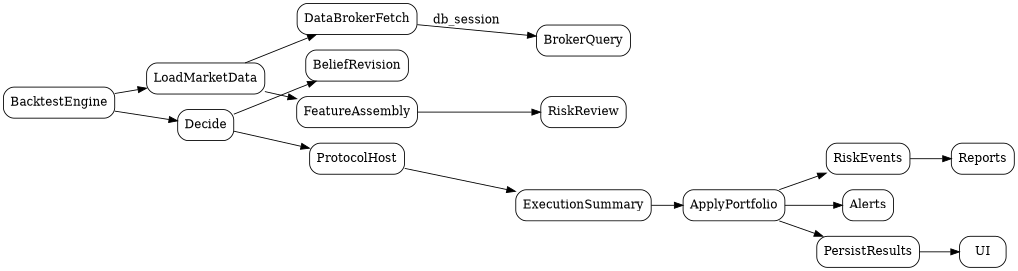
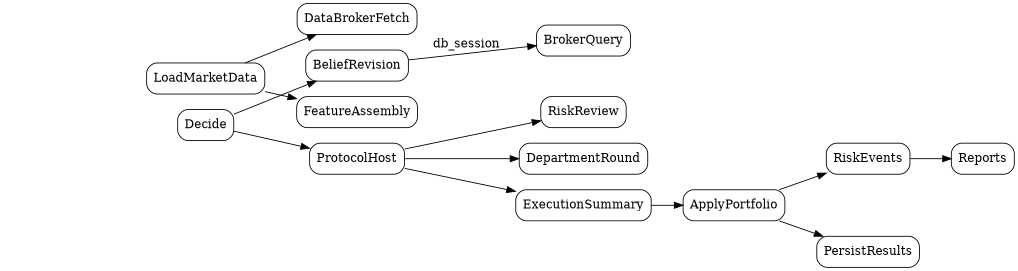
edge "DataBrokerFetch" -> "BrokerQuery": now "BeliefRevision" -> "BrokerQuery"
node "BacktestEngine": removed
edge "FeatureAssembly" -> "RiskReview": now "ProtocolHost" -> "RiskReview"
node "DepartmentRound": added
node "Alerts": removed
node "UI": removed
